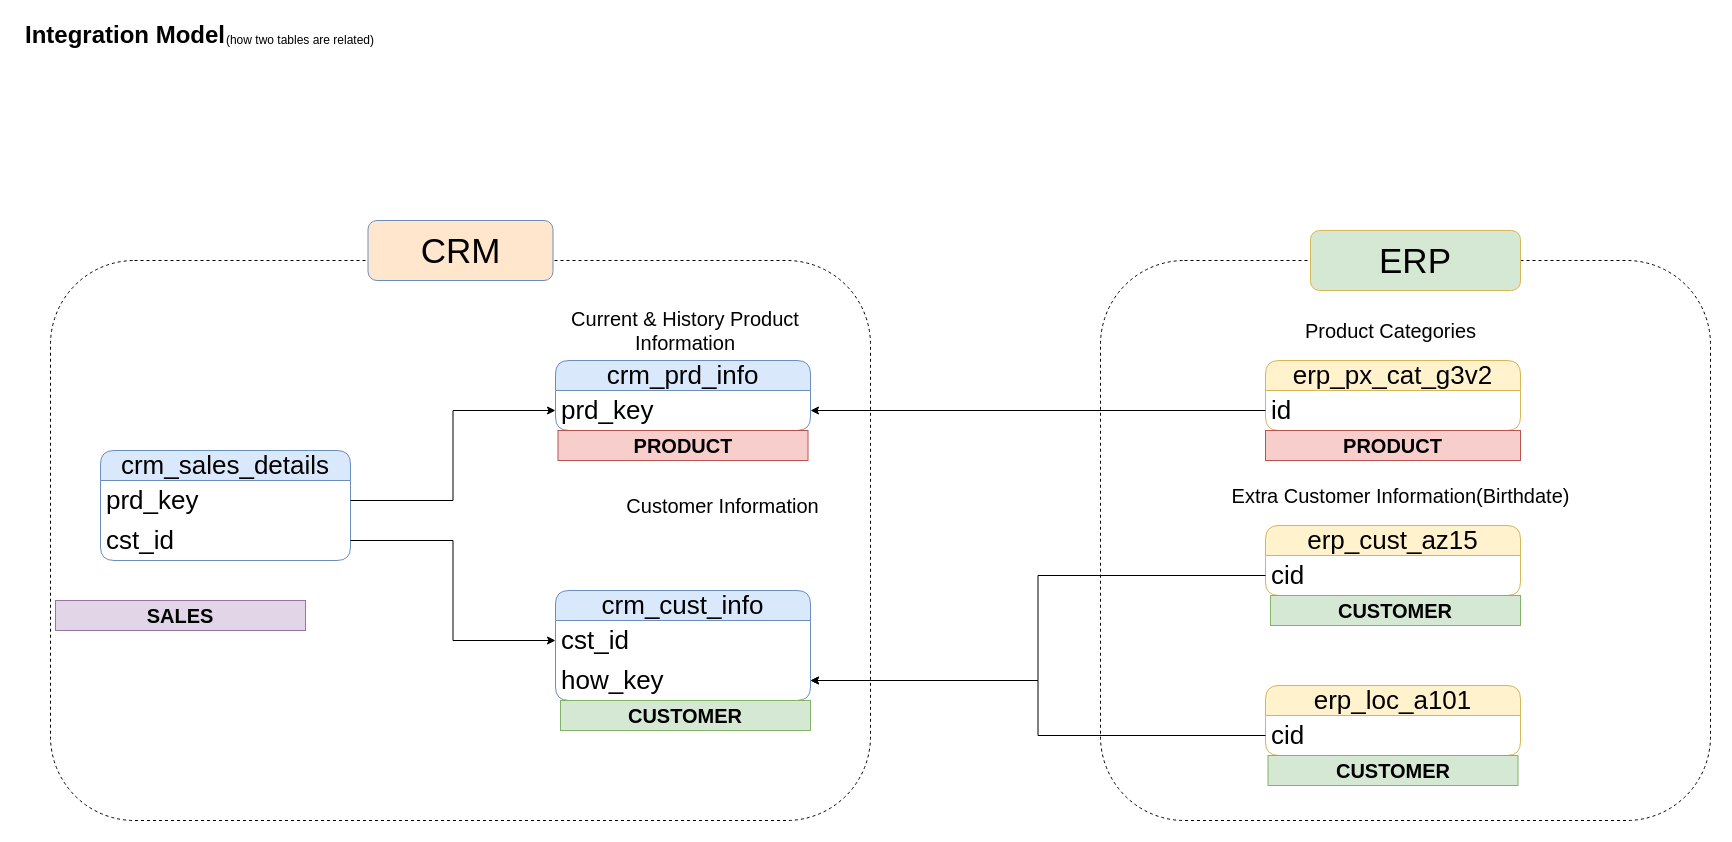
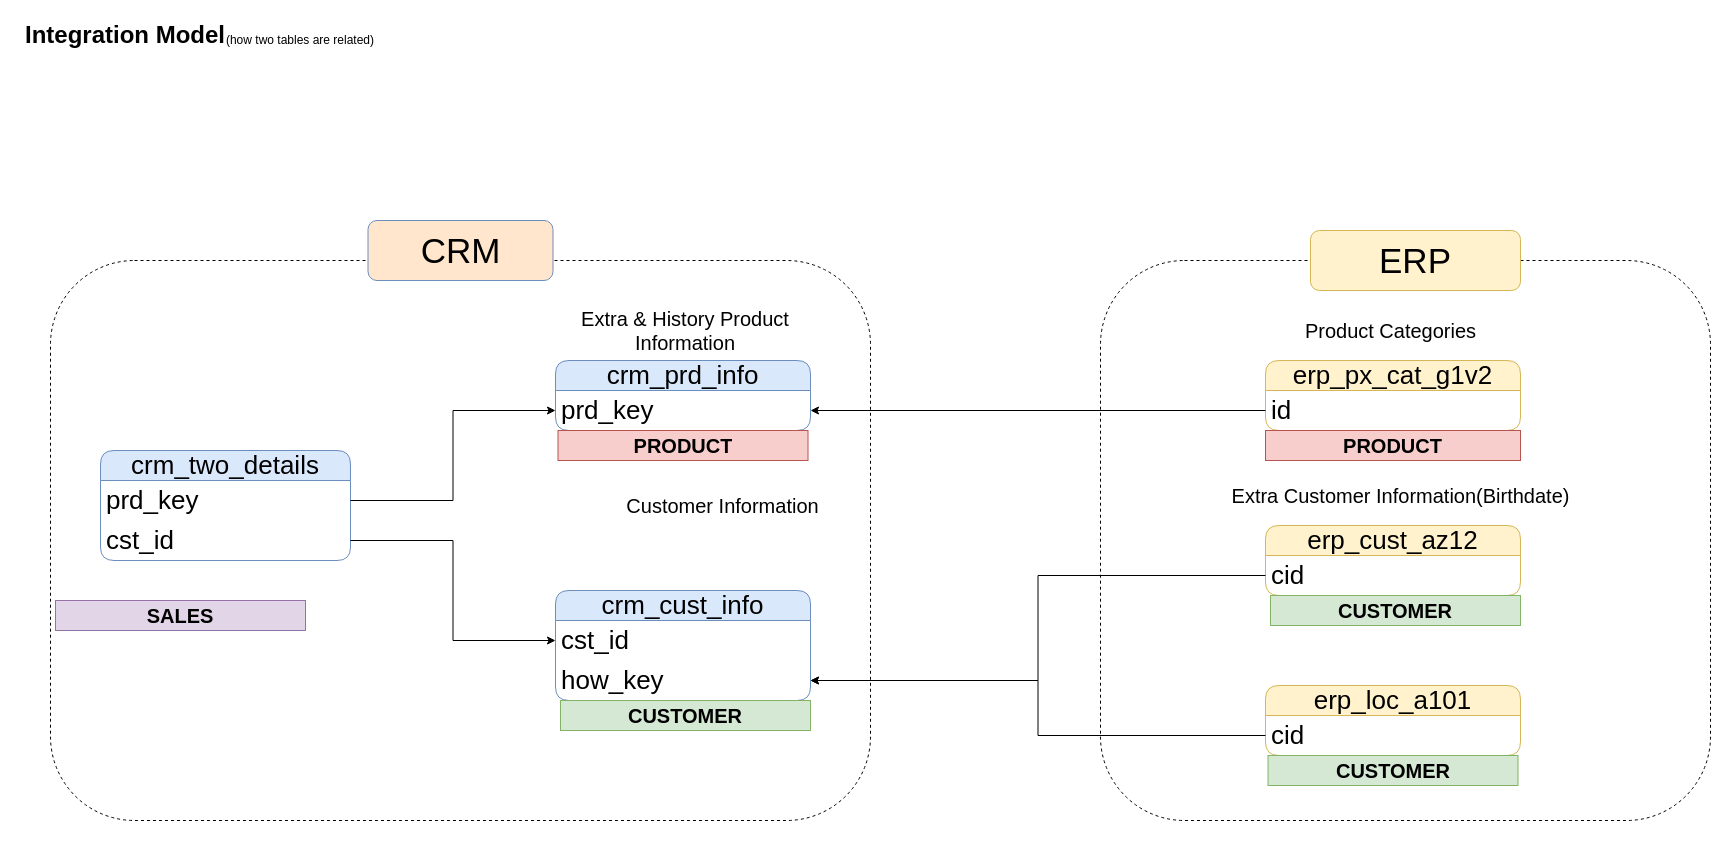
node "ERP": fillcolor #d5e8d4 -> #fff2cc
node "Current & History Product Information": label "Current & History Product Information" -> "Extra & History Product Information"
node "erp_px_cat_g3v2": label "erp_px_cat_g3v2" -> "erp_px_cat_g1v2"
node "crm_sales_details": label "crm_sales_details" -> "crm_two_details"
node "erp_cust_az15": label "erp_cust_az15" -> "erp_cust_az12"
